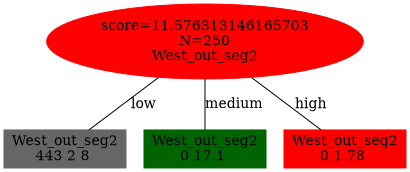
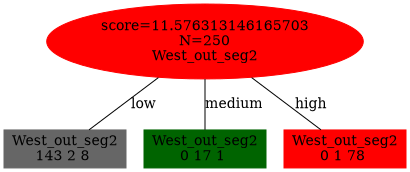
node "West_out_seg2 443 2 8": label "West_out_seg2 443 2 8" -> "West_out_seg2 143 2 8"
